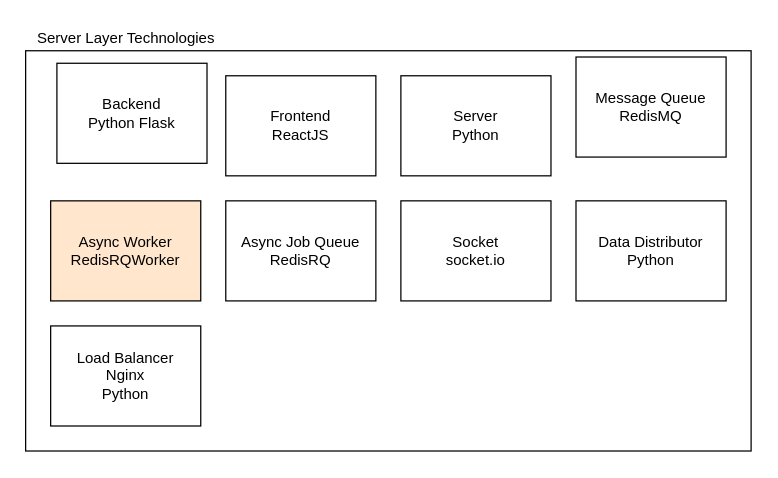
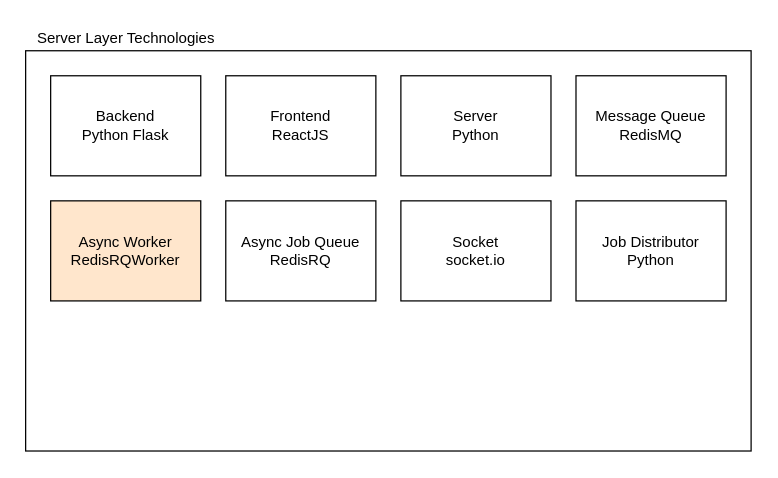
node "Message Queue RedisMQ": moved (651, 107) -> (651, 126)
node "Backend Python Flask": moved (132, 113) -> (126, 126)
node "Data Distributor Python": label "Data Distributor Python" -> "Job Distributor Python"
node "Load Balancer Nginx Python": removed
